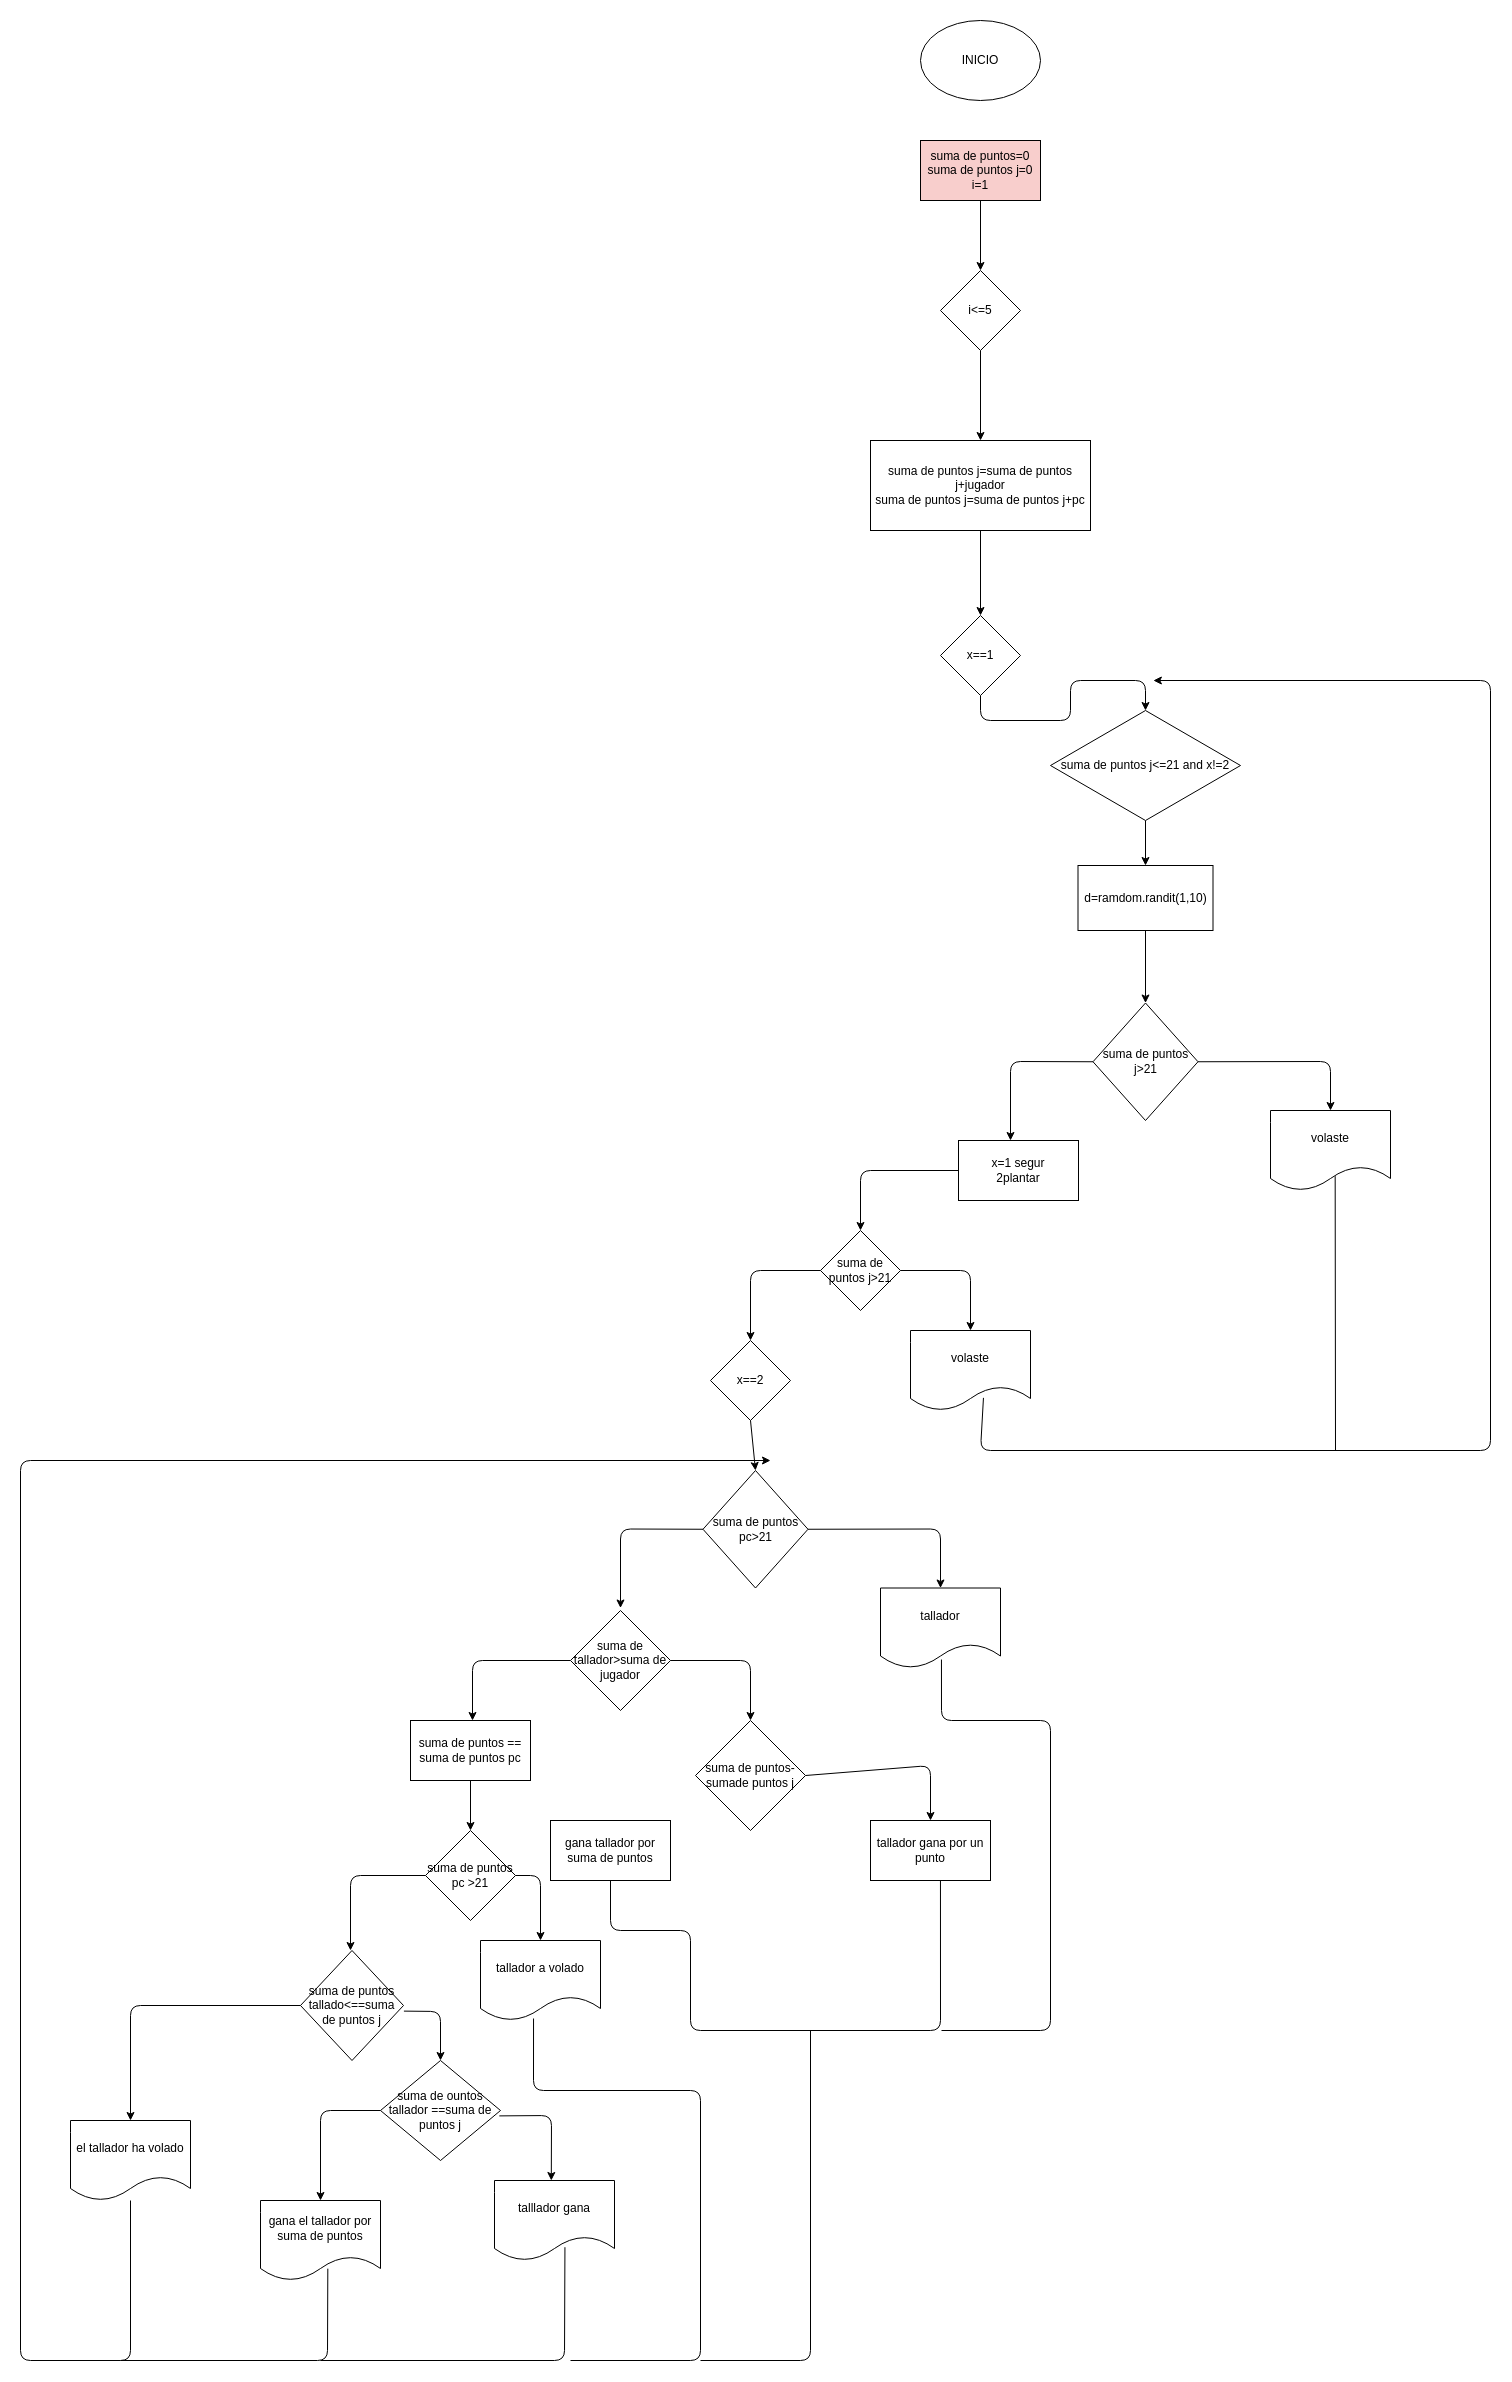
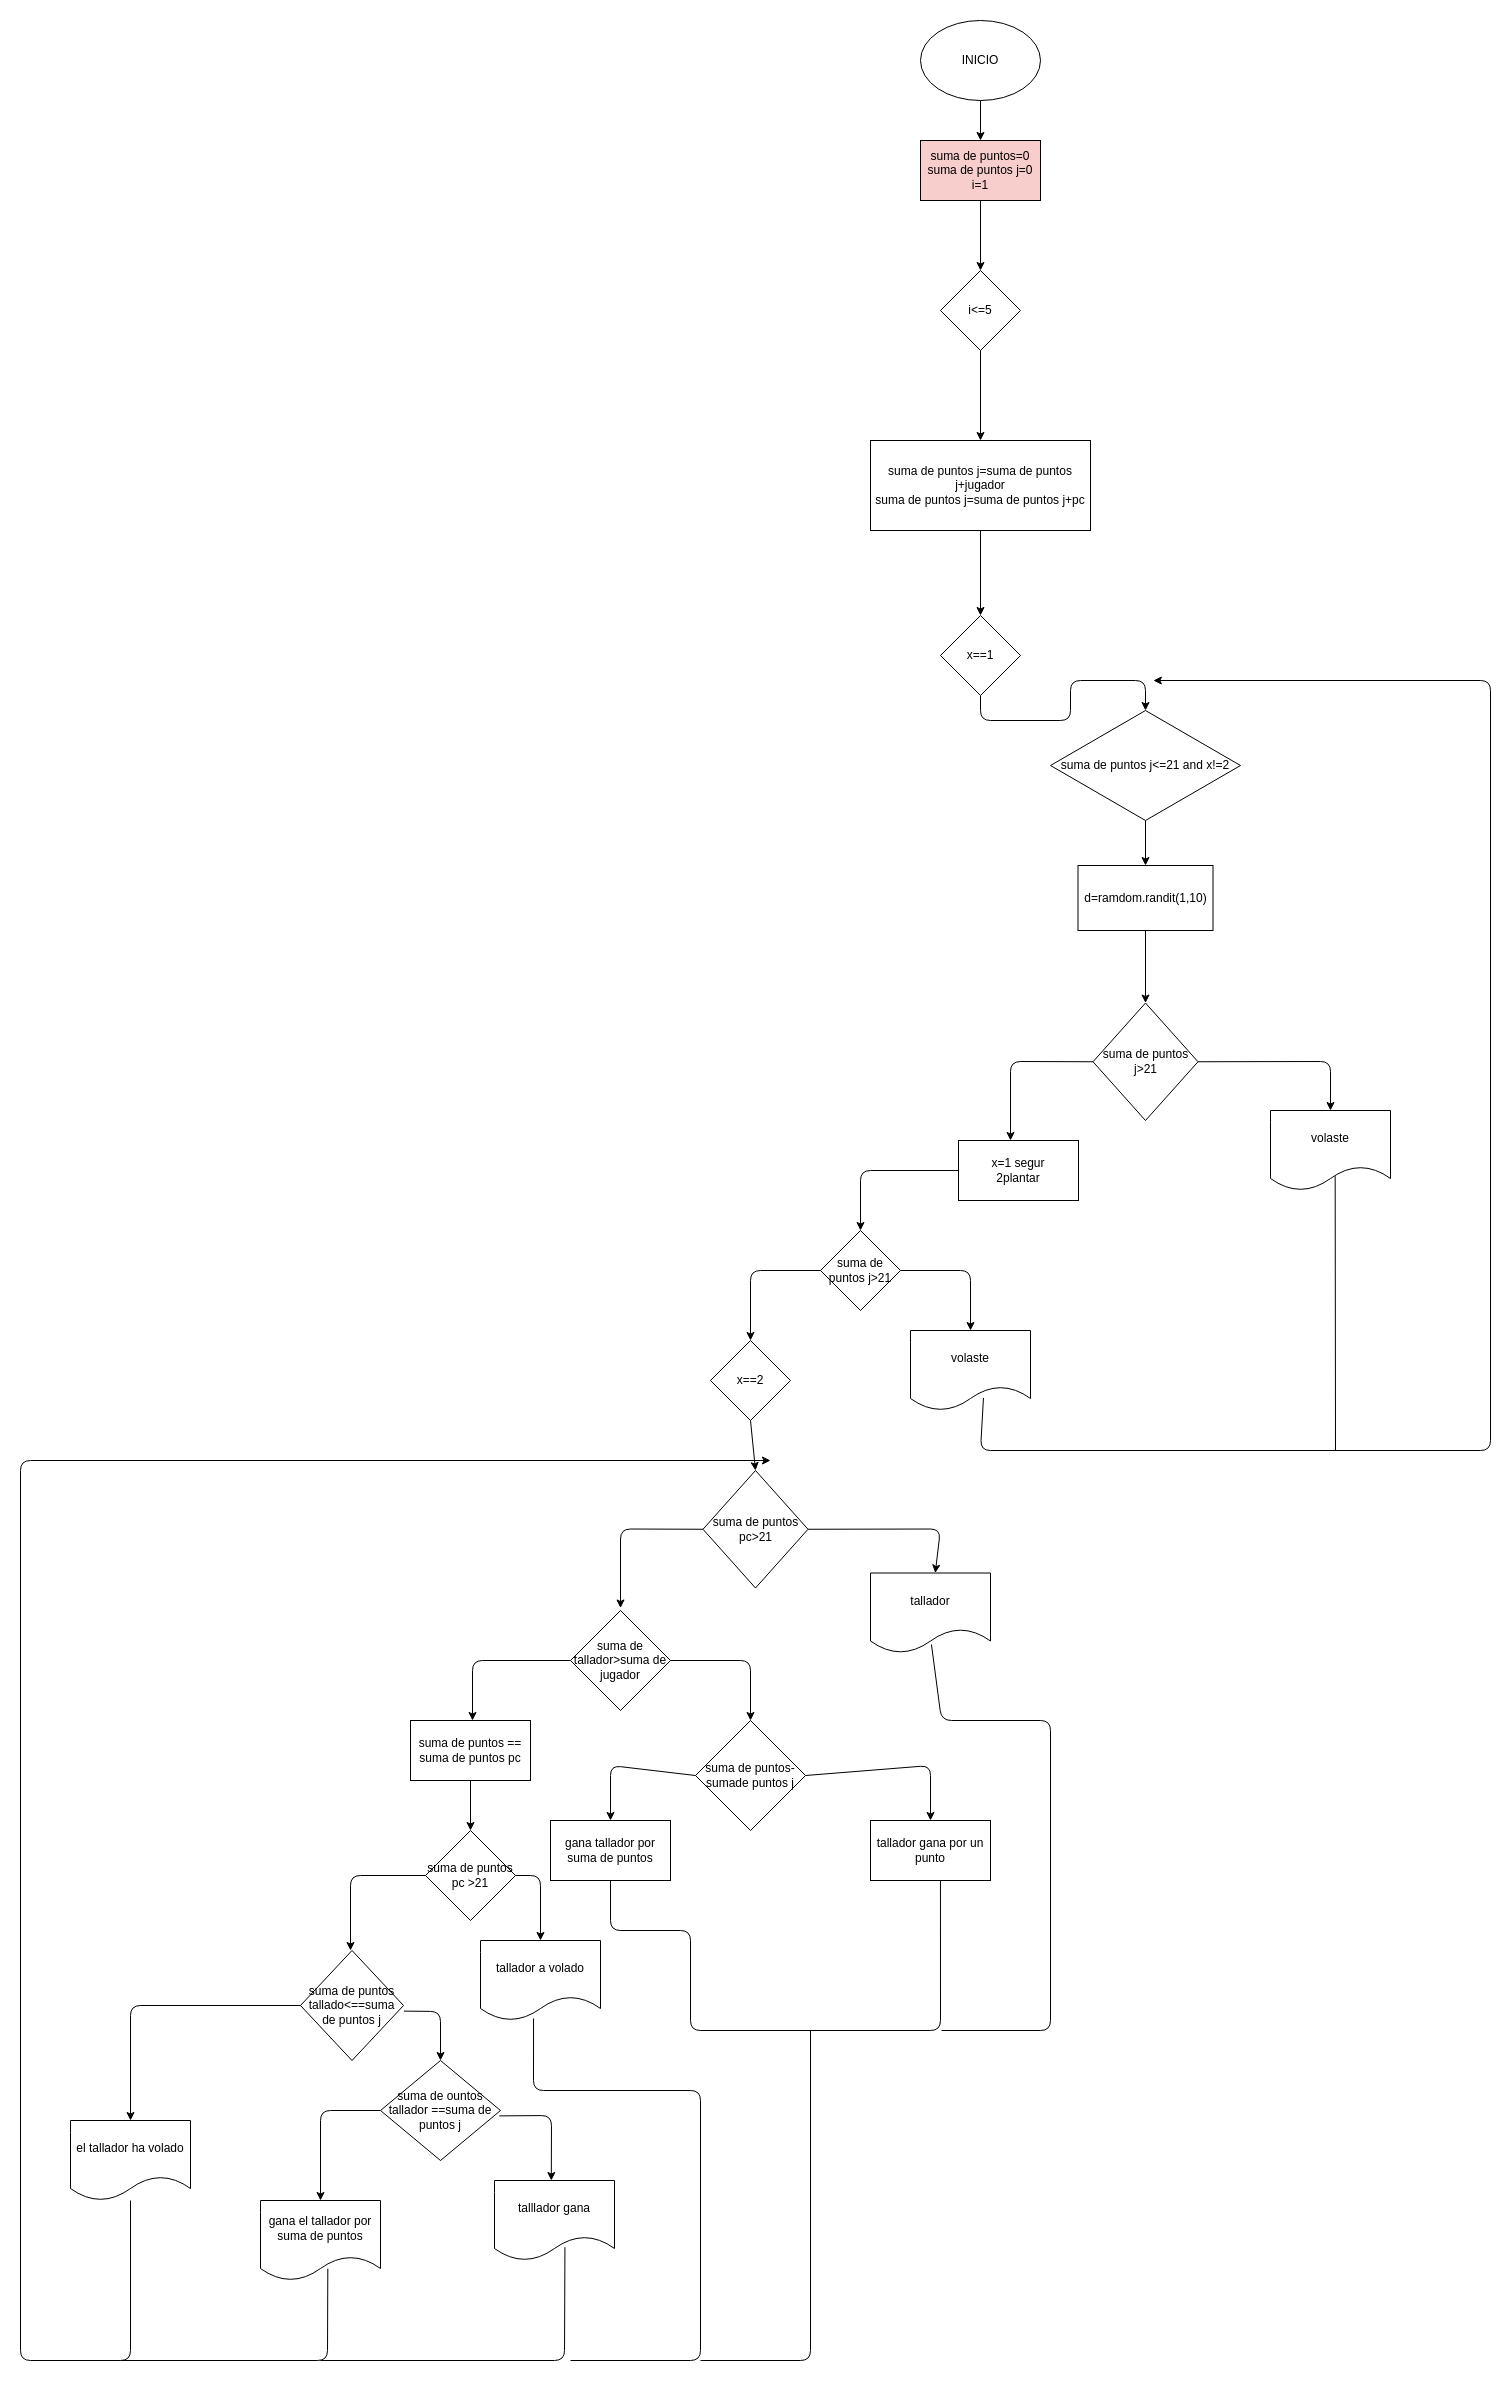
edge "INICIO" -> "suma de puntos=0 suma de puntos j=0 i=1": added
node "tallador": moved (941, 1628) -> (931, 1613)
edge "suma de puntos-sumade puntos j" -> "gana tallador por suma de puntos": added
